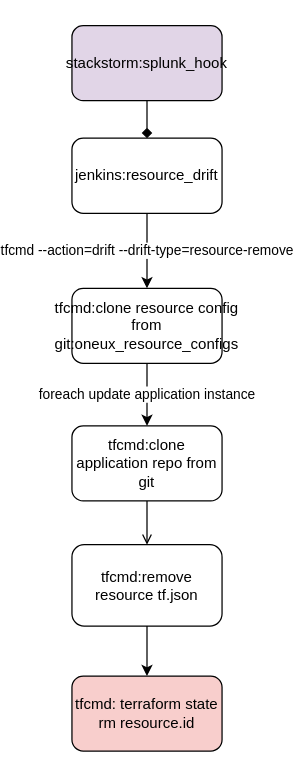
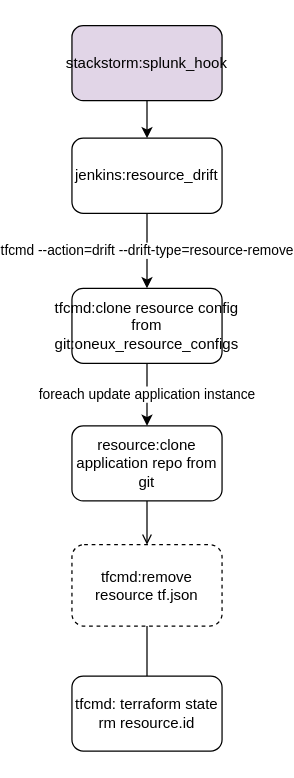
edge "stackstorm:splunk_hook" -> "jenkins:resource_drift": arrowhead diamond -> classic
node "tfcmd:clone application repo from git": label "tfcmd:clone application repo from git" -> "resource:clone application repo from git"
node "tfcmd:remove resource tf.json": style solid -> dashed
edge "tfcmd:remove resource tf.json" -> "tfcmd: terraform state rm resource.id": arrowhead classic -> none
node "tfcmd: terraform state rm resource.id": fillcolor #f8cecc -> #ffffff
